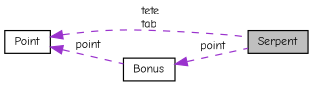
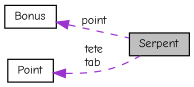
edge "Bonus" -> "Point": removed, label "point"
